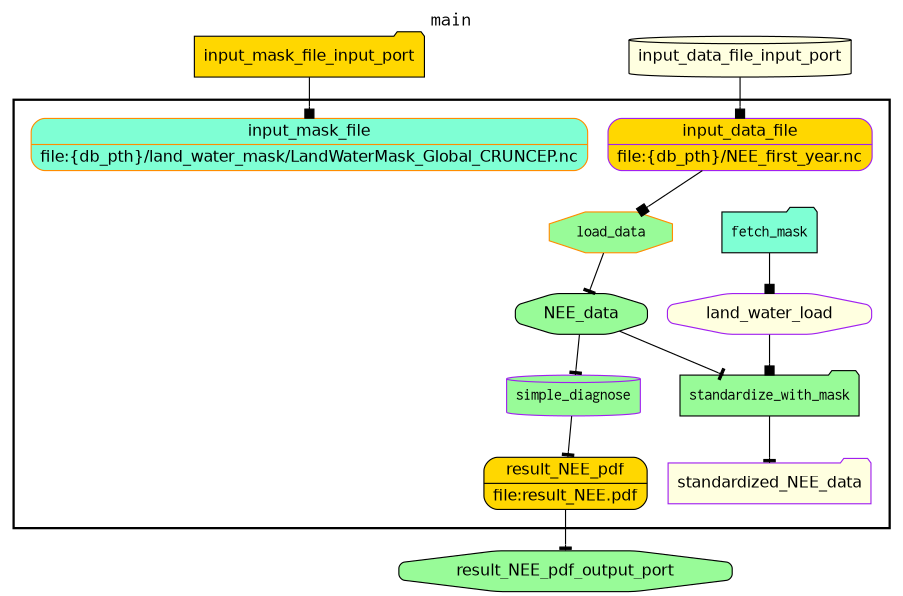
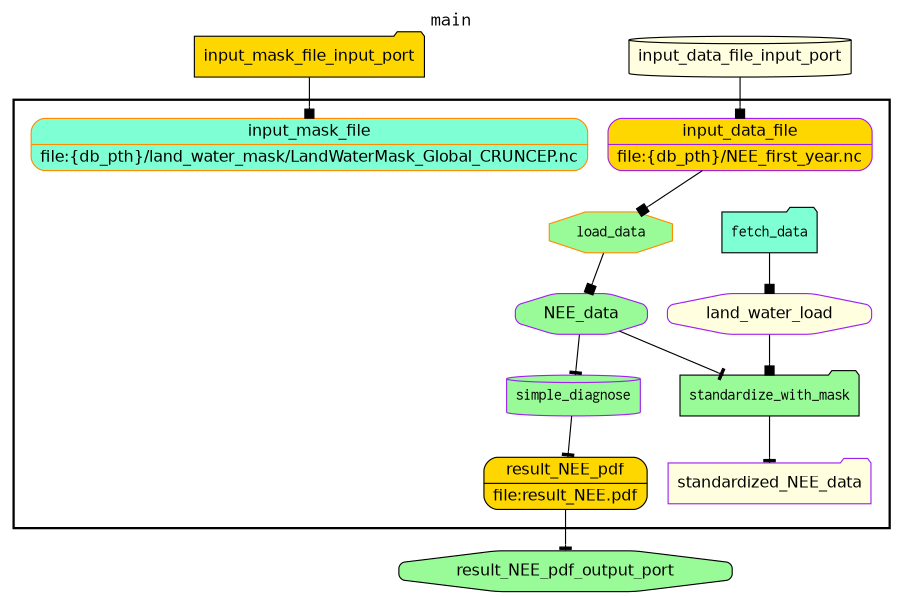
node "fetch_mask": label "fetch_mask" -> "fetch_data"
edge "load_data" -> "NEE_data": arrowhead tee -> box
node "NEE_data": color black -> purple
